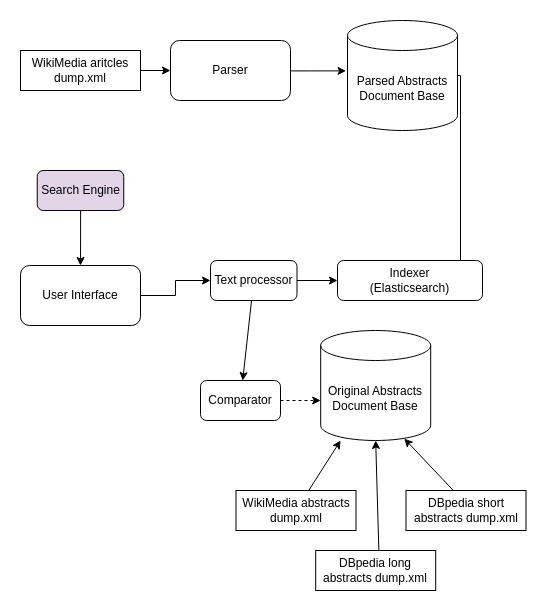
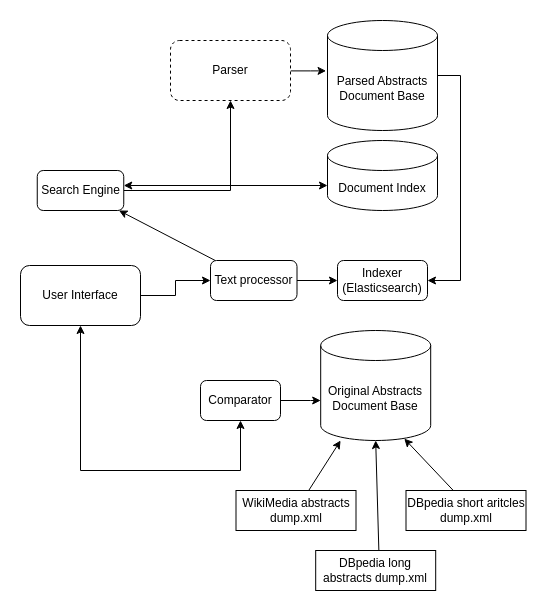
node "WikiMedia aritcles dump.xml": removed
edge "WikiMedia aritcles dump.xml" -> "Parser": removed
node "Parser": style solid -> dashed
node "Parsed Abstracts Document Base": moved (403, 76) -> (383, 76)
node "Document Index": added
edge "Document Index" -- "Search Engine": added
node "Search Engine": fillcolor #e1d5e7 -> #ffffff
edge "Search Engine" -> "User Interface": now "Search Engine" -> "Parser"
node "Indexer (Elasticsearch)": size 145x40 -> 90x40
edge "Text processor" -> "Comparator": now "Text processor" -> "Search Engine"
edge "Comparator" -> "Original Abstracts Document Base": style dashed -> solid
edge "User Interface" -- "Comparator": added
node "DBpedia short abstracts dump.xml": label "DBpedia short abstracts dump.xml" -> "DBpedia short aritcles dump.xml"
